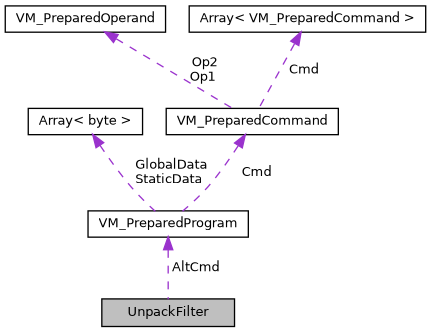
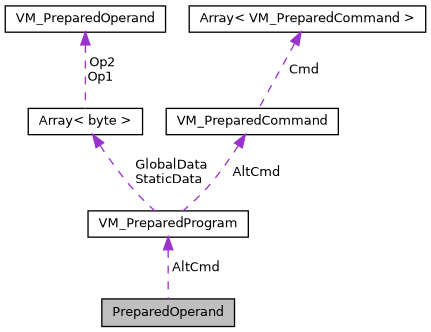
edge "VM_PreparedCommand" -> "VM_PreparedOperand": now "Array< byte >" -> "VM_PreparedOperand"
edge "VM_PreparedProgram" -> "VM_PreparedCommand": label " Cmd" -> " AltCmd"
node "UnpackFilter": label "UnpackFilter" -> "PreparedOperand"
